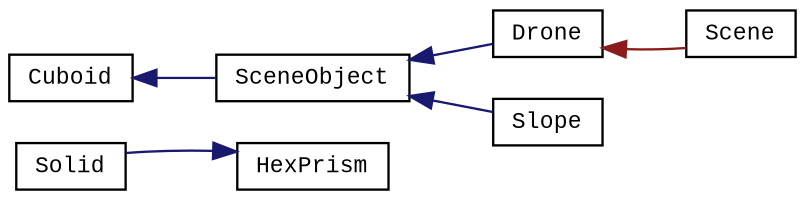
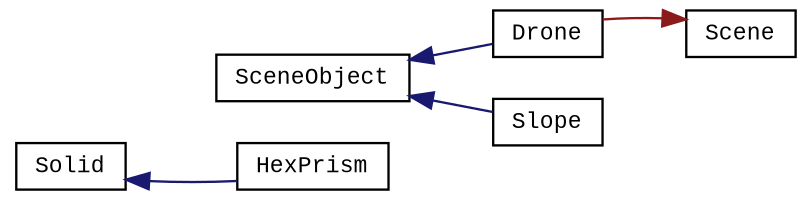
edge "Scene" -> "Drone": reversed
node "Cuboid": removed
edge "Solid" -> "HexPrism": reversed
